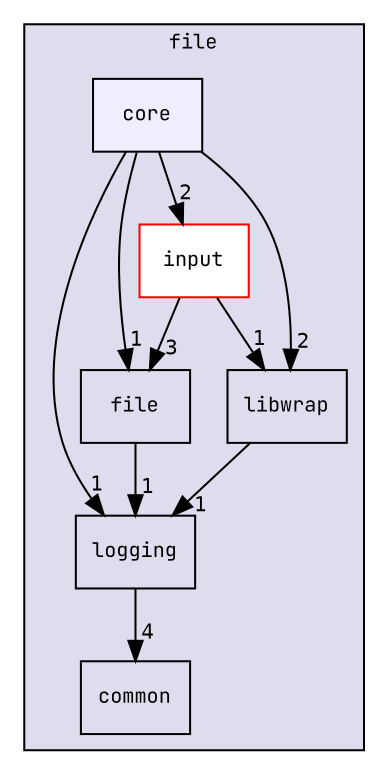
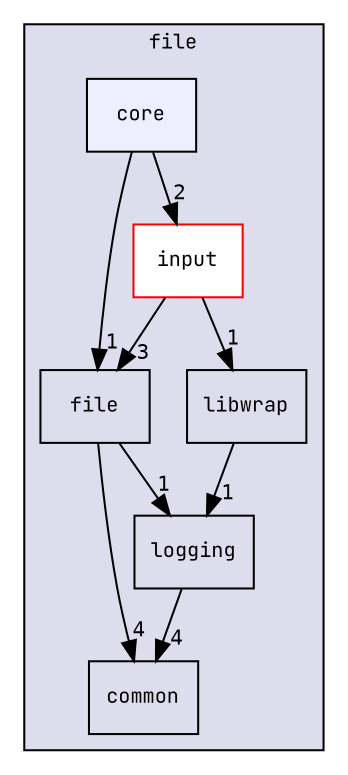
edge "core" -> "libwrap": removed
edge "core" -> "logging": removed
edge "file" -> "common": added
